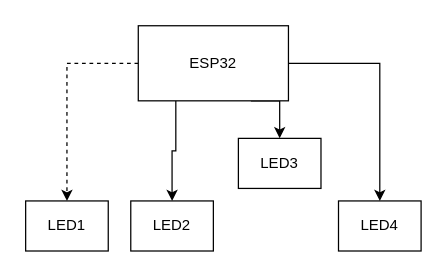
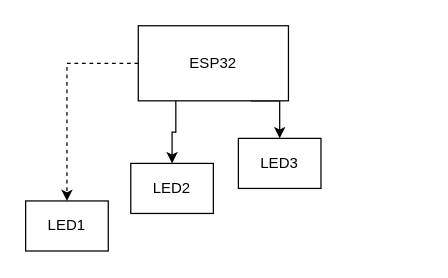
edge "ESP32" -> "LED4": removed
node "LED2": moved (172, 226) -> (172, 188)
node "LED4": removed
